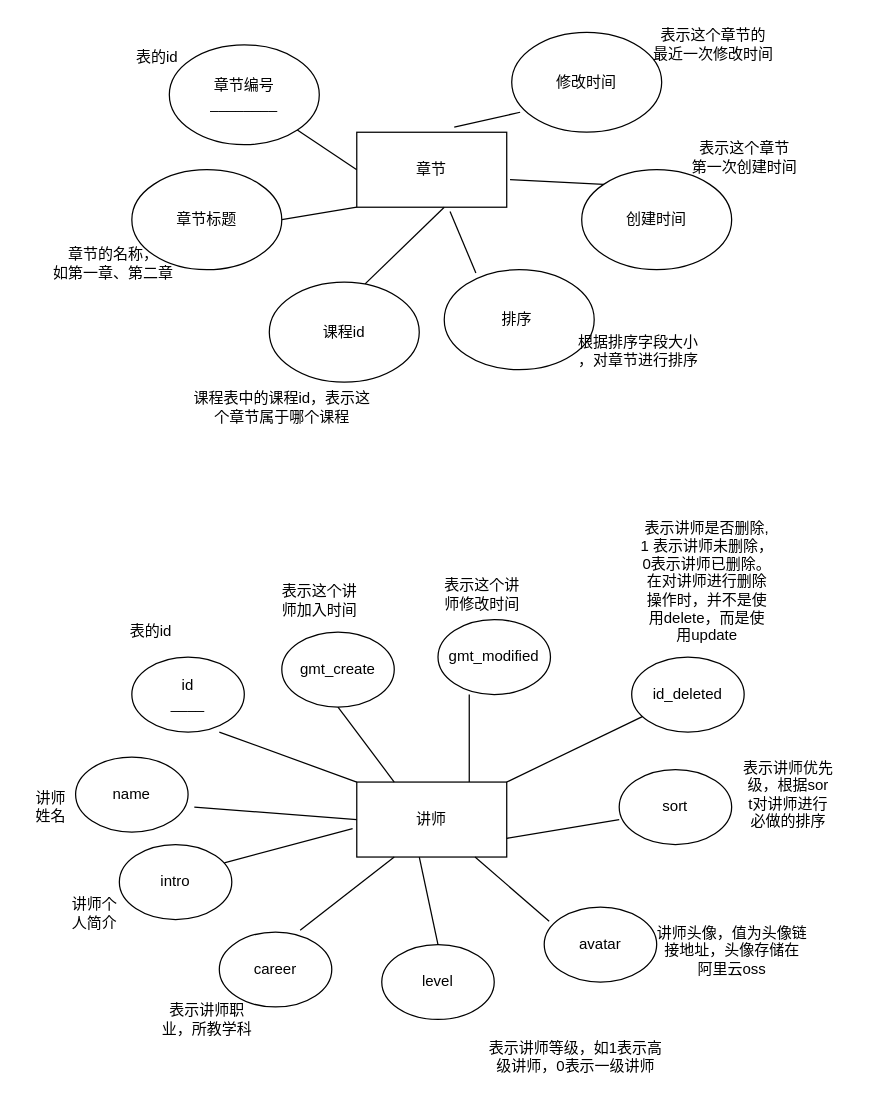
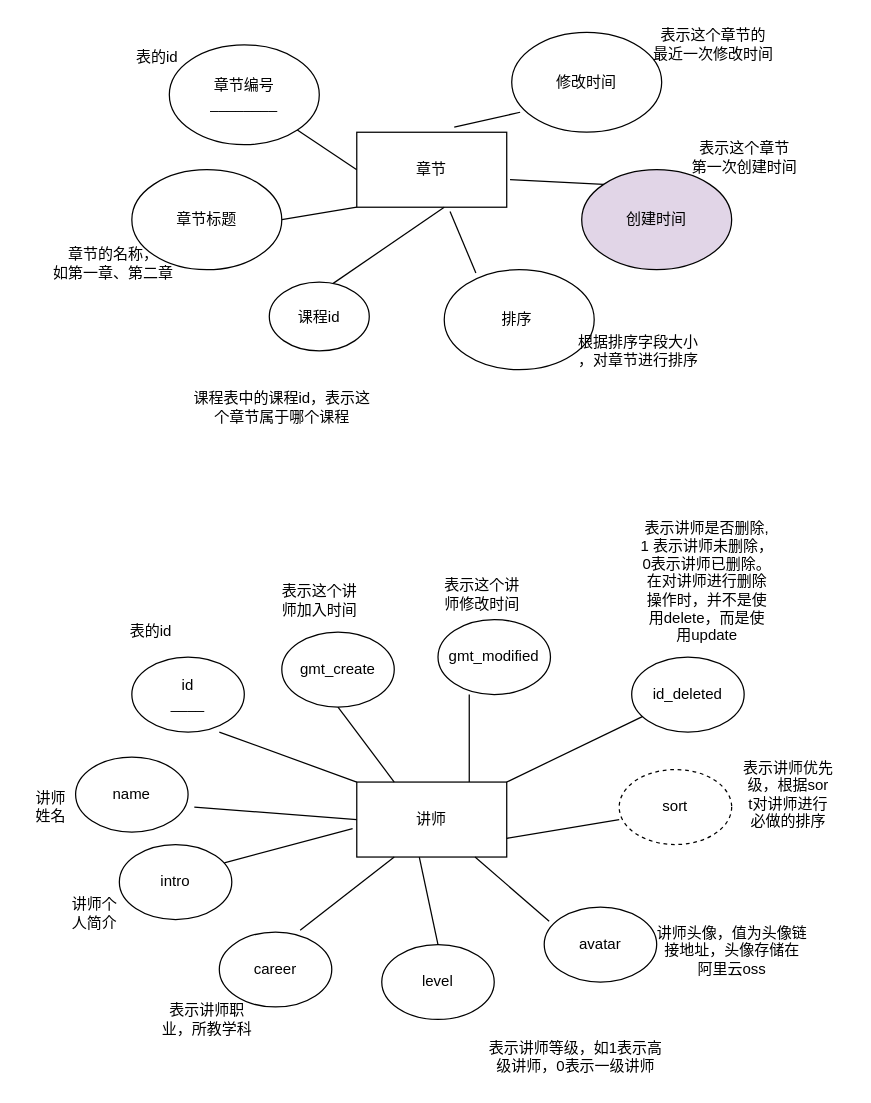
node "创建时间": fillcolor #ffffff -> #e1d5e7
node "课程id": size 150x100 -> 100x69
node "sort": style solid -> dashed
